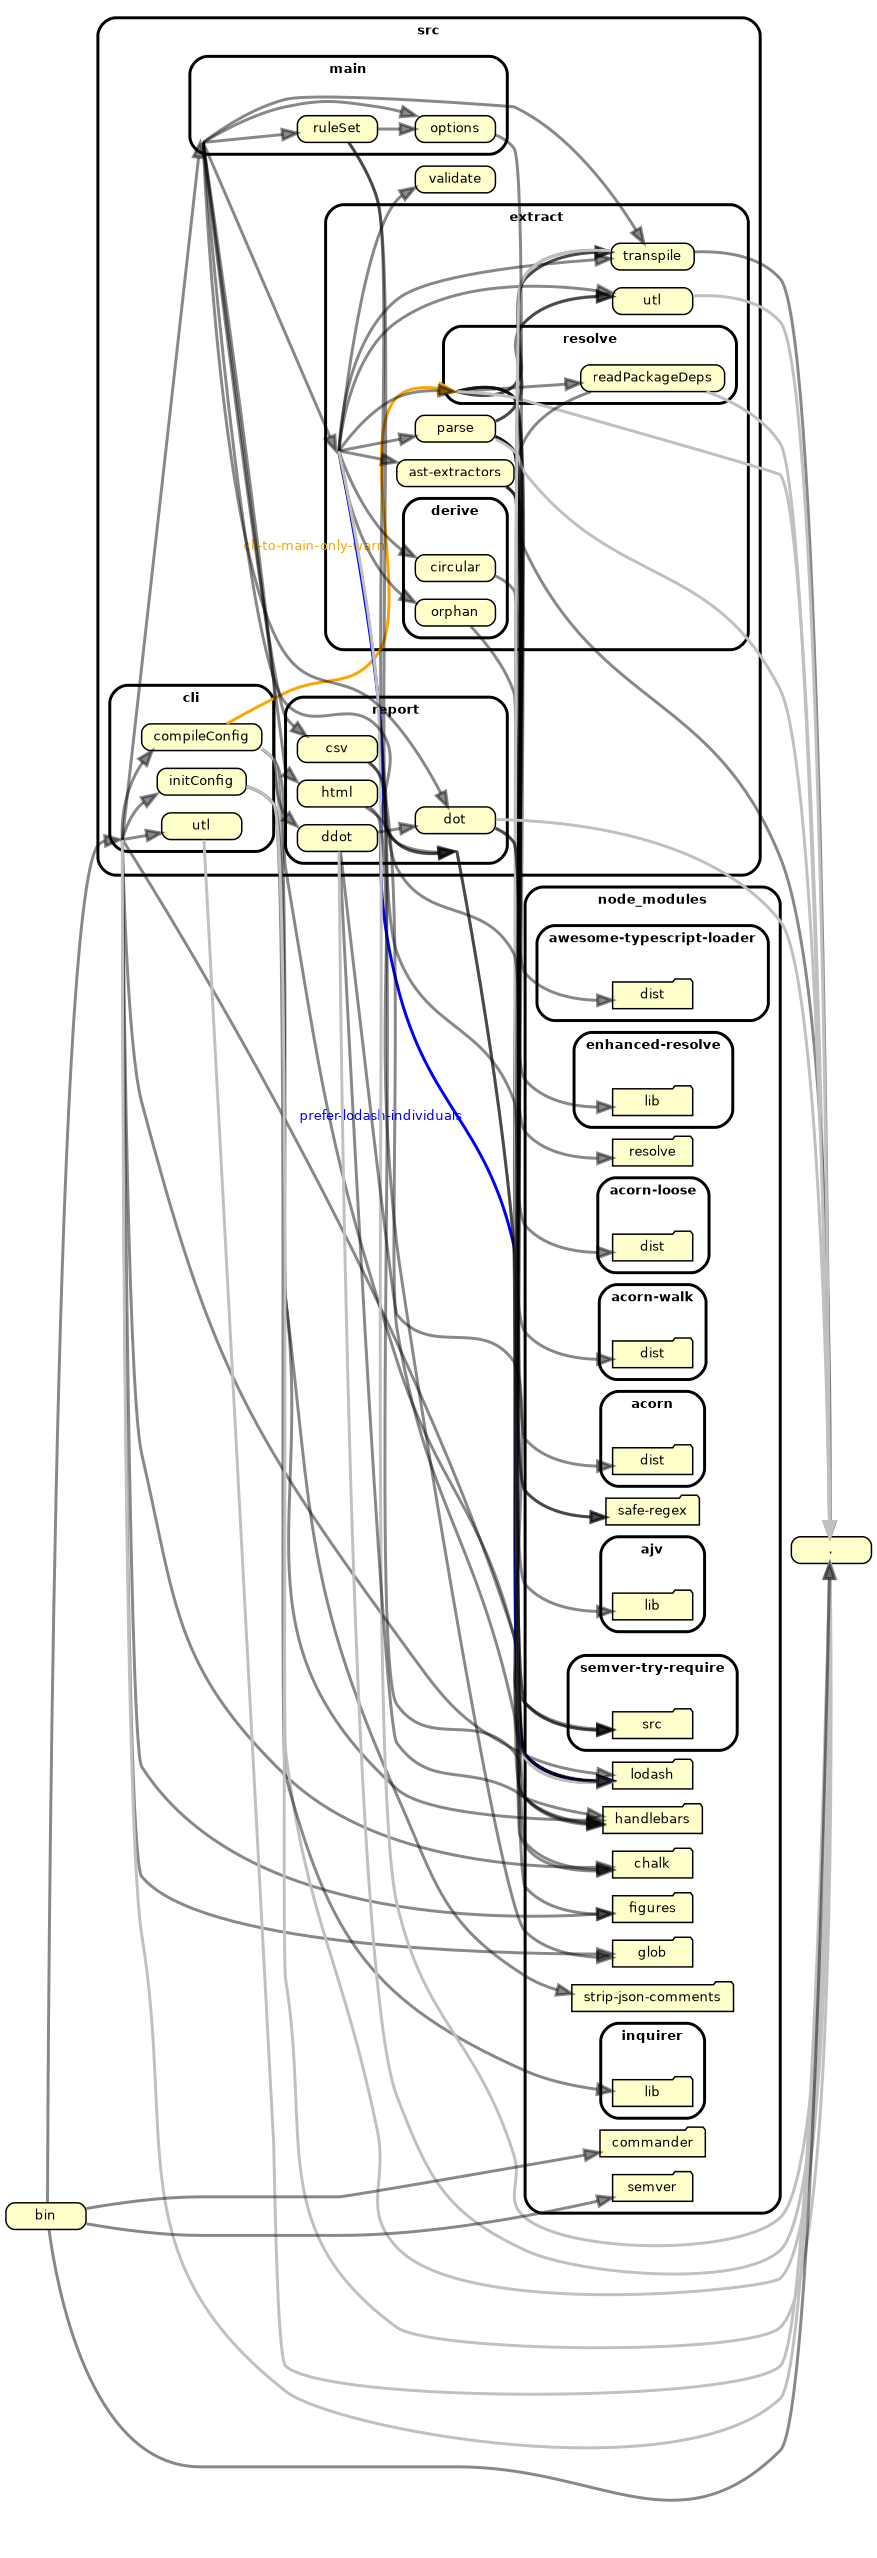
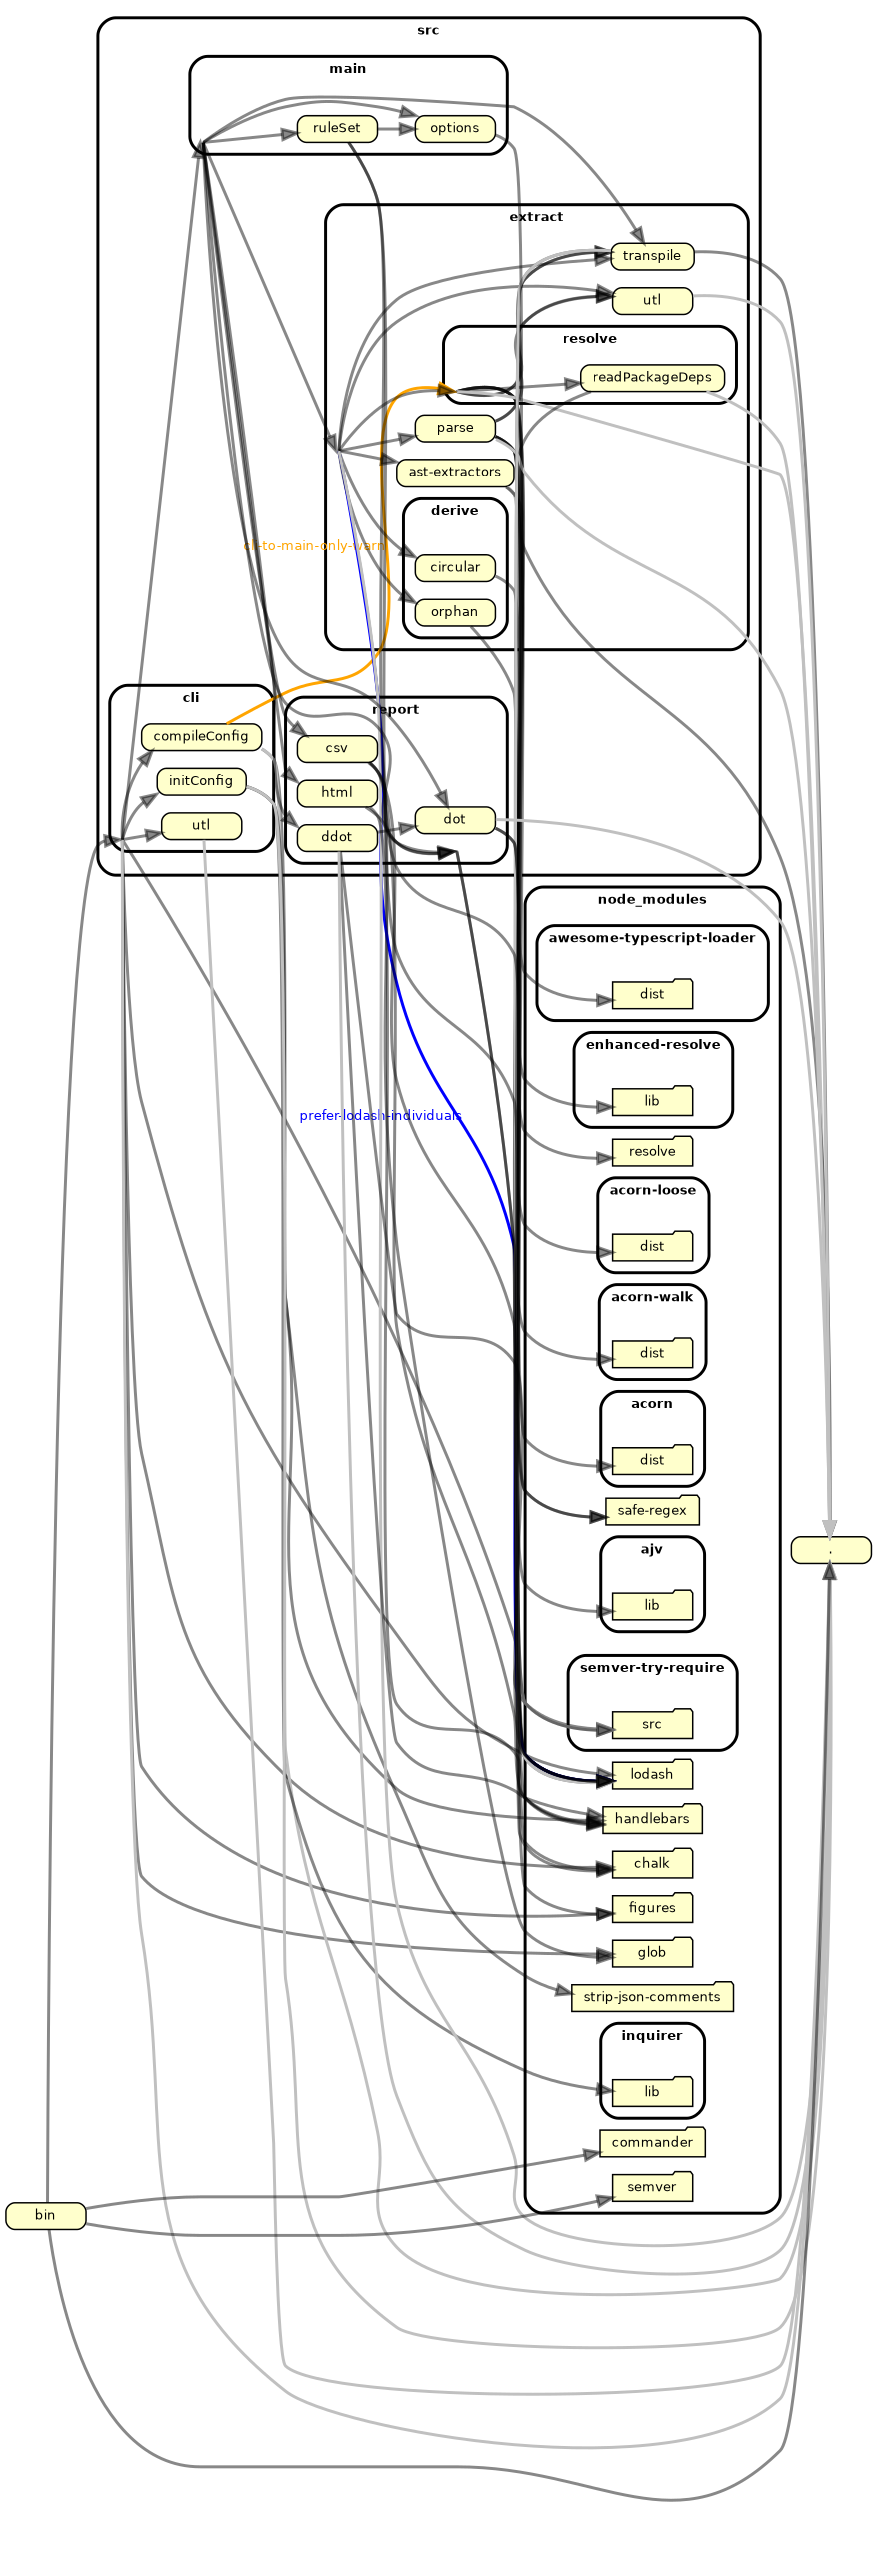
node "validate": removed
edge "ast-extractors" -> "src": color #00000077 -> grey
edge "compileConfig" -> "lodash": now "csv" -> "lodash"
